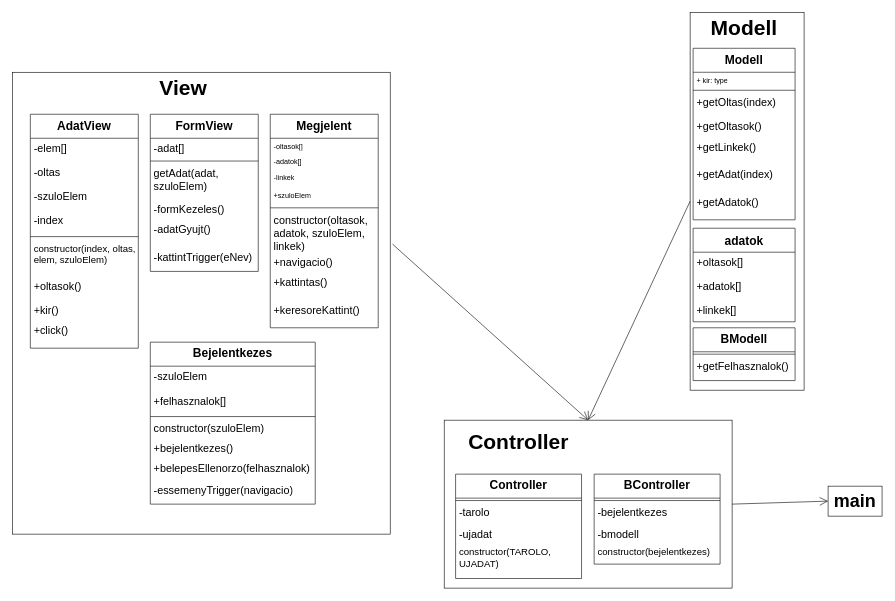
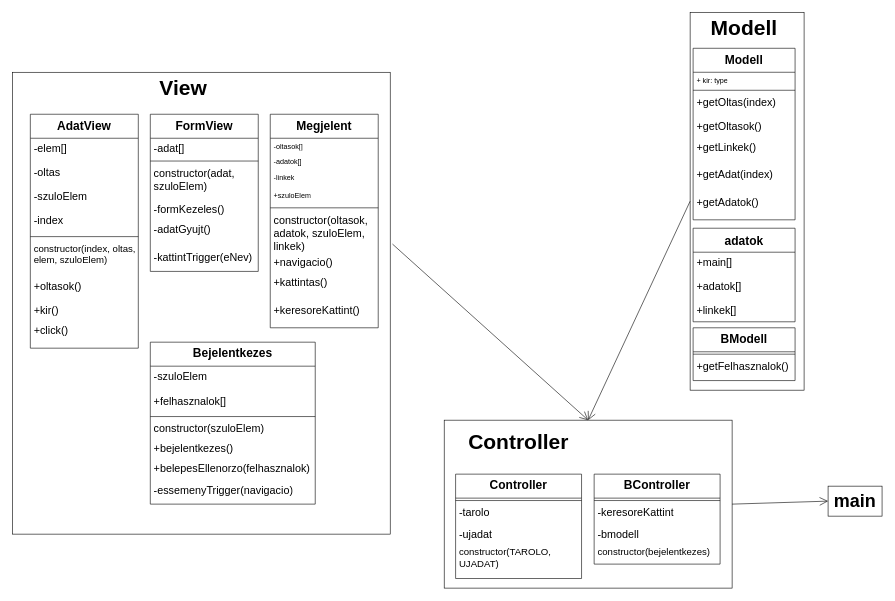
node "getAdat(adat, szuloElem)": label "getAdat(adat, szuloElem)" -> "constructor(adat, szuloElem)"
node "+oltasok[]": label "+oltasok[]" -> "+main[]"
node "-bejelentkezes": label "-bejelentkezes" -> "-keresoreKattint"
